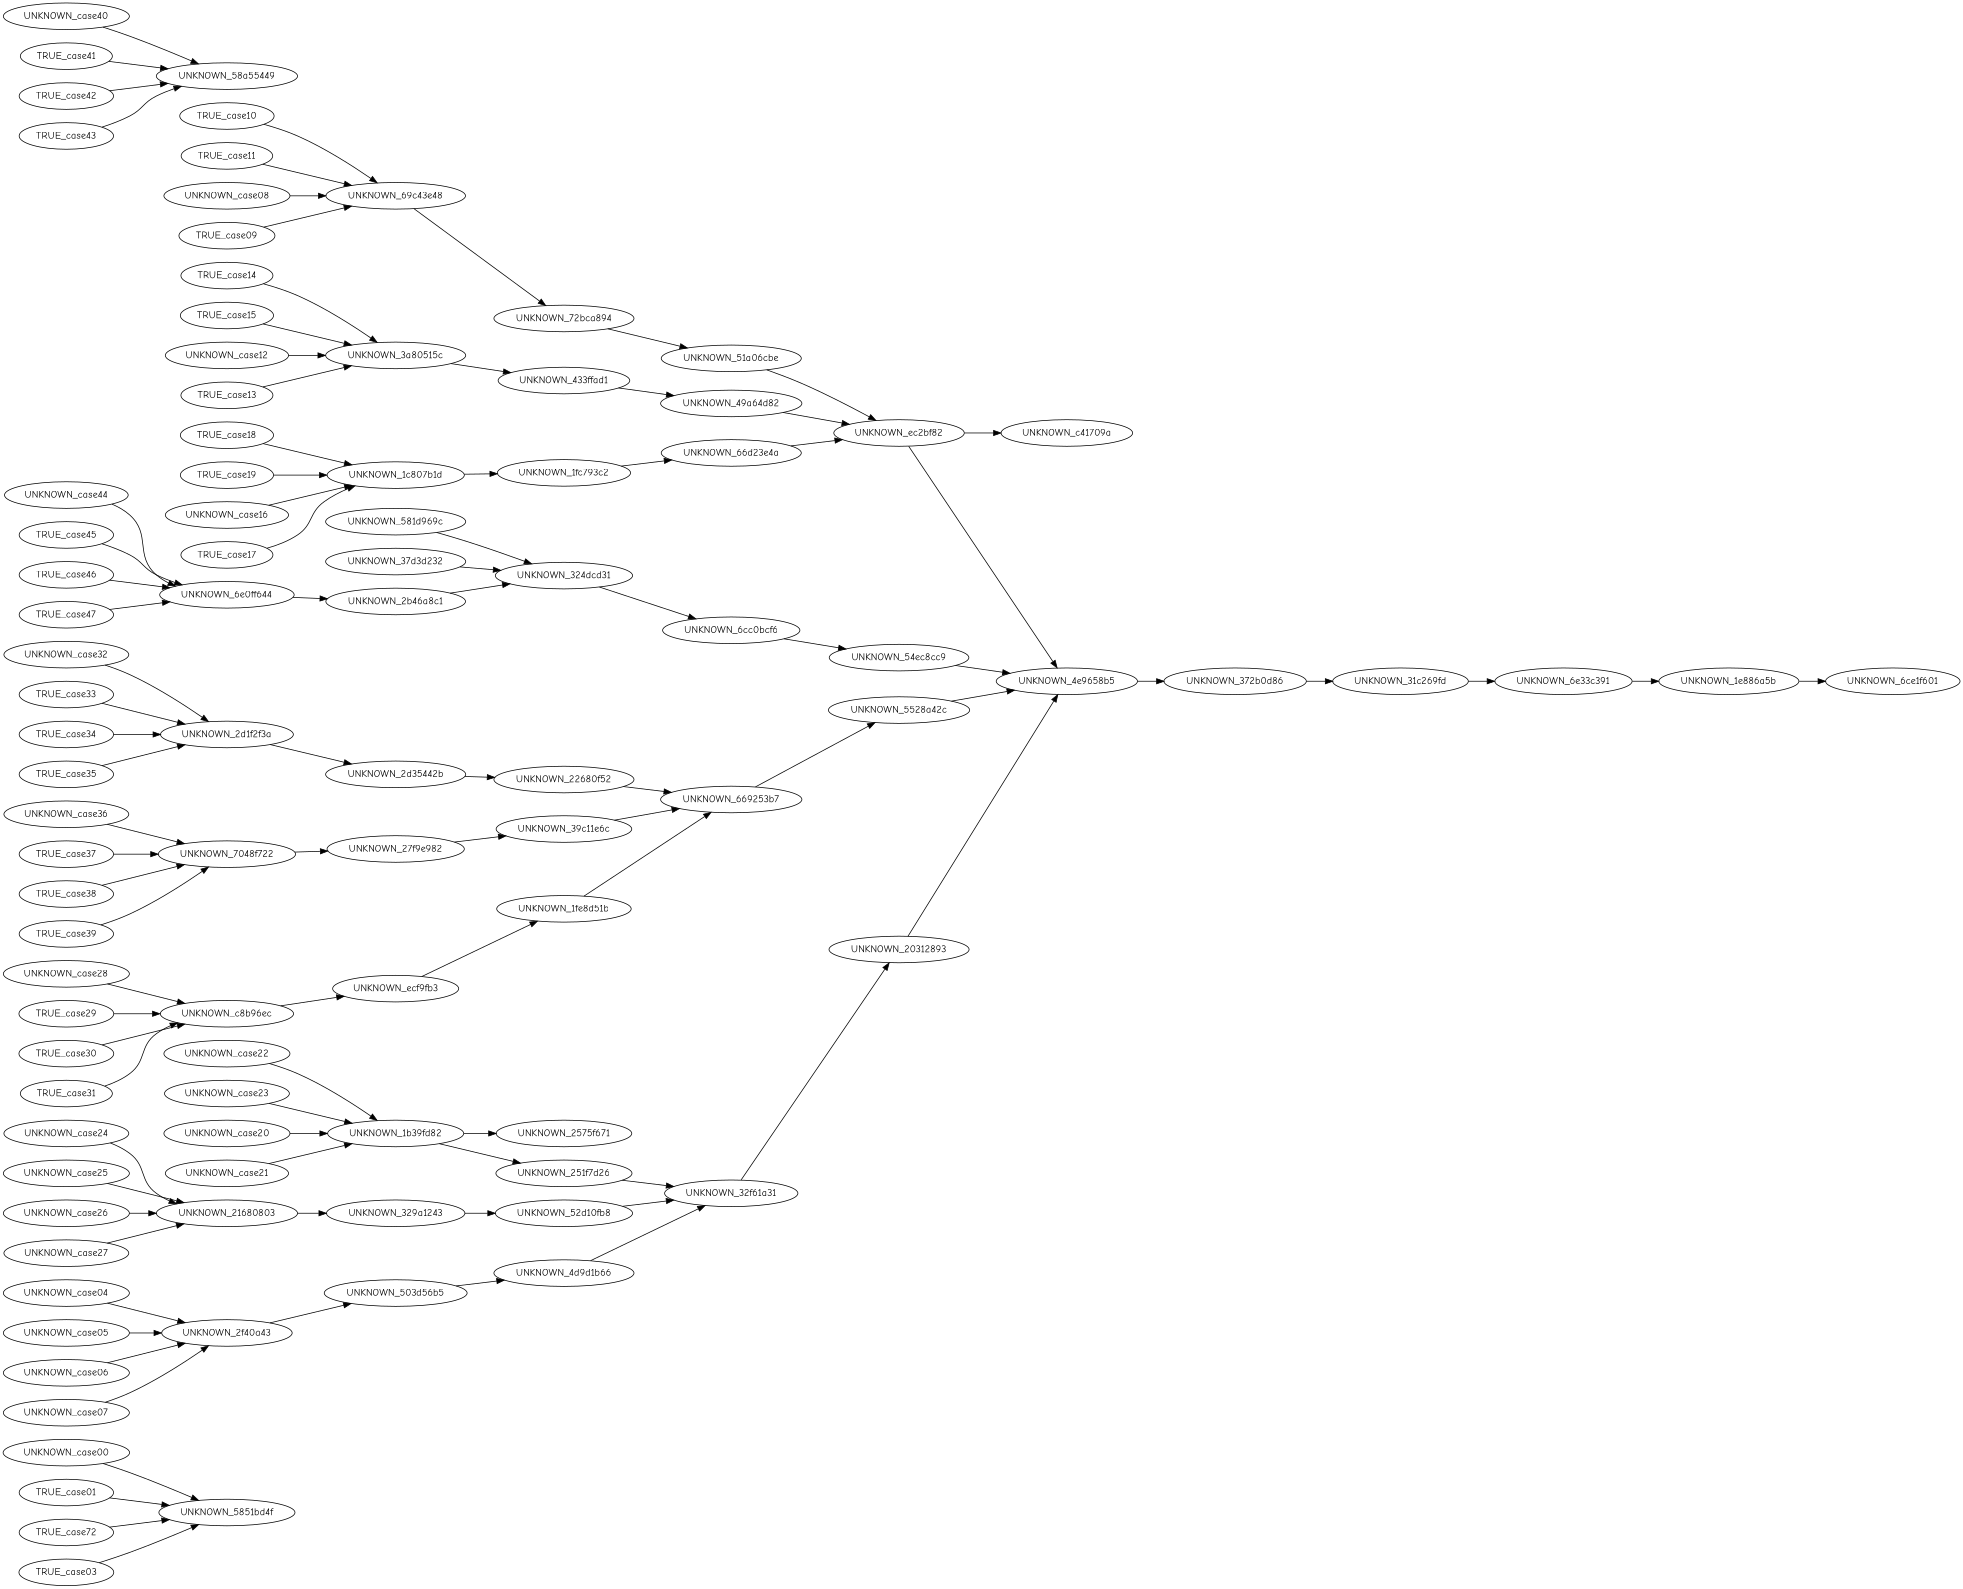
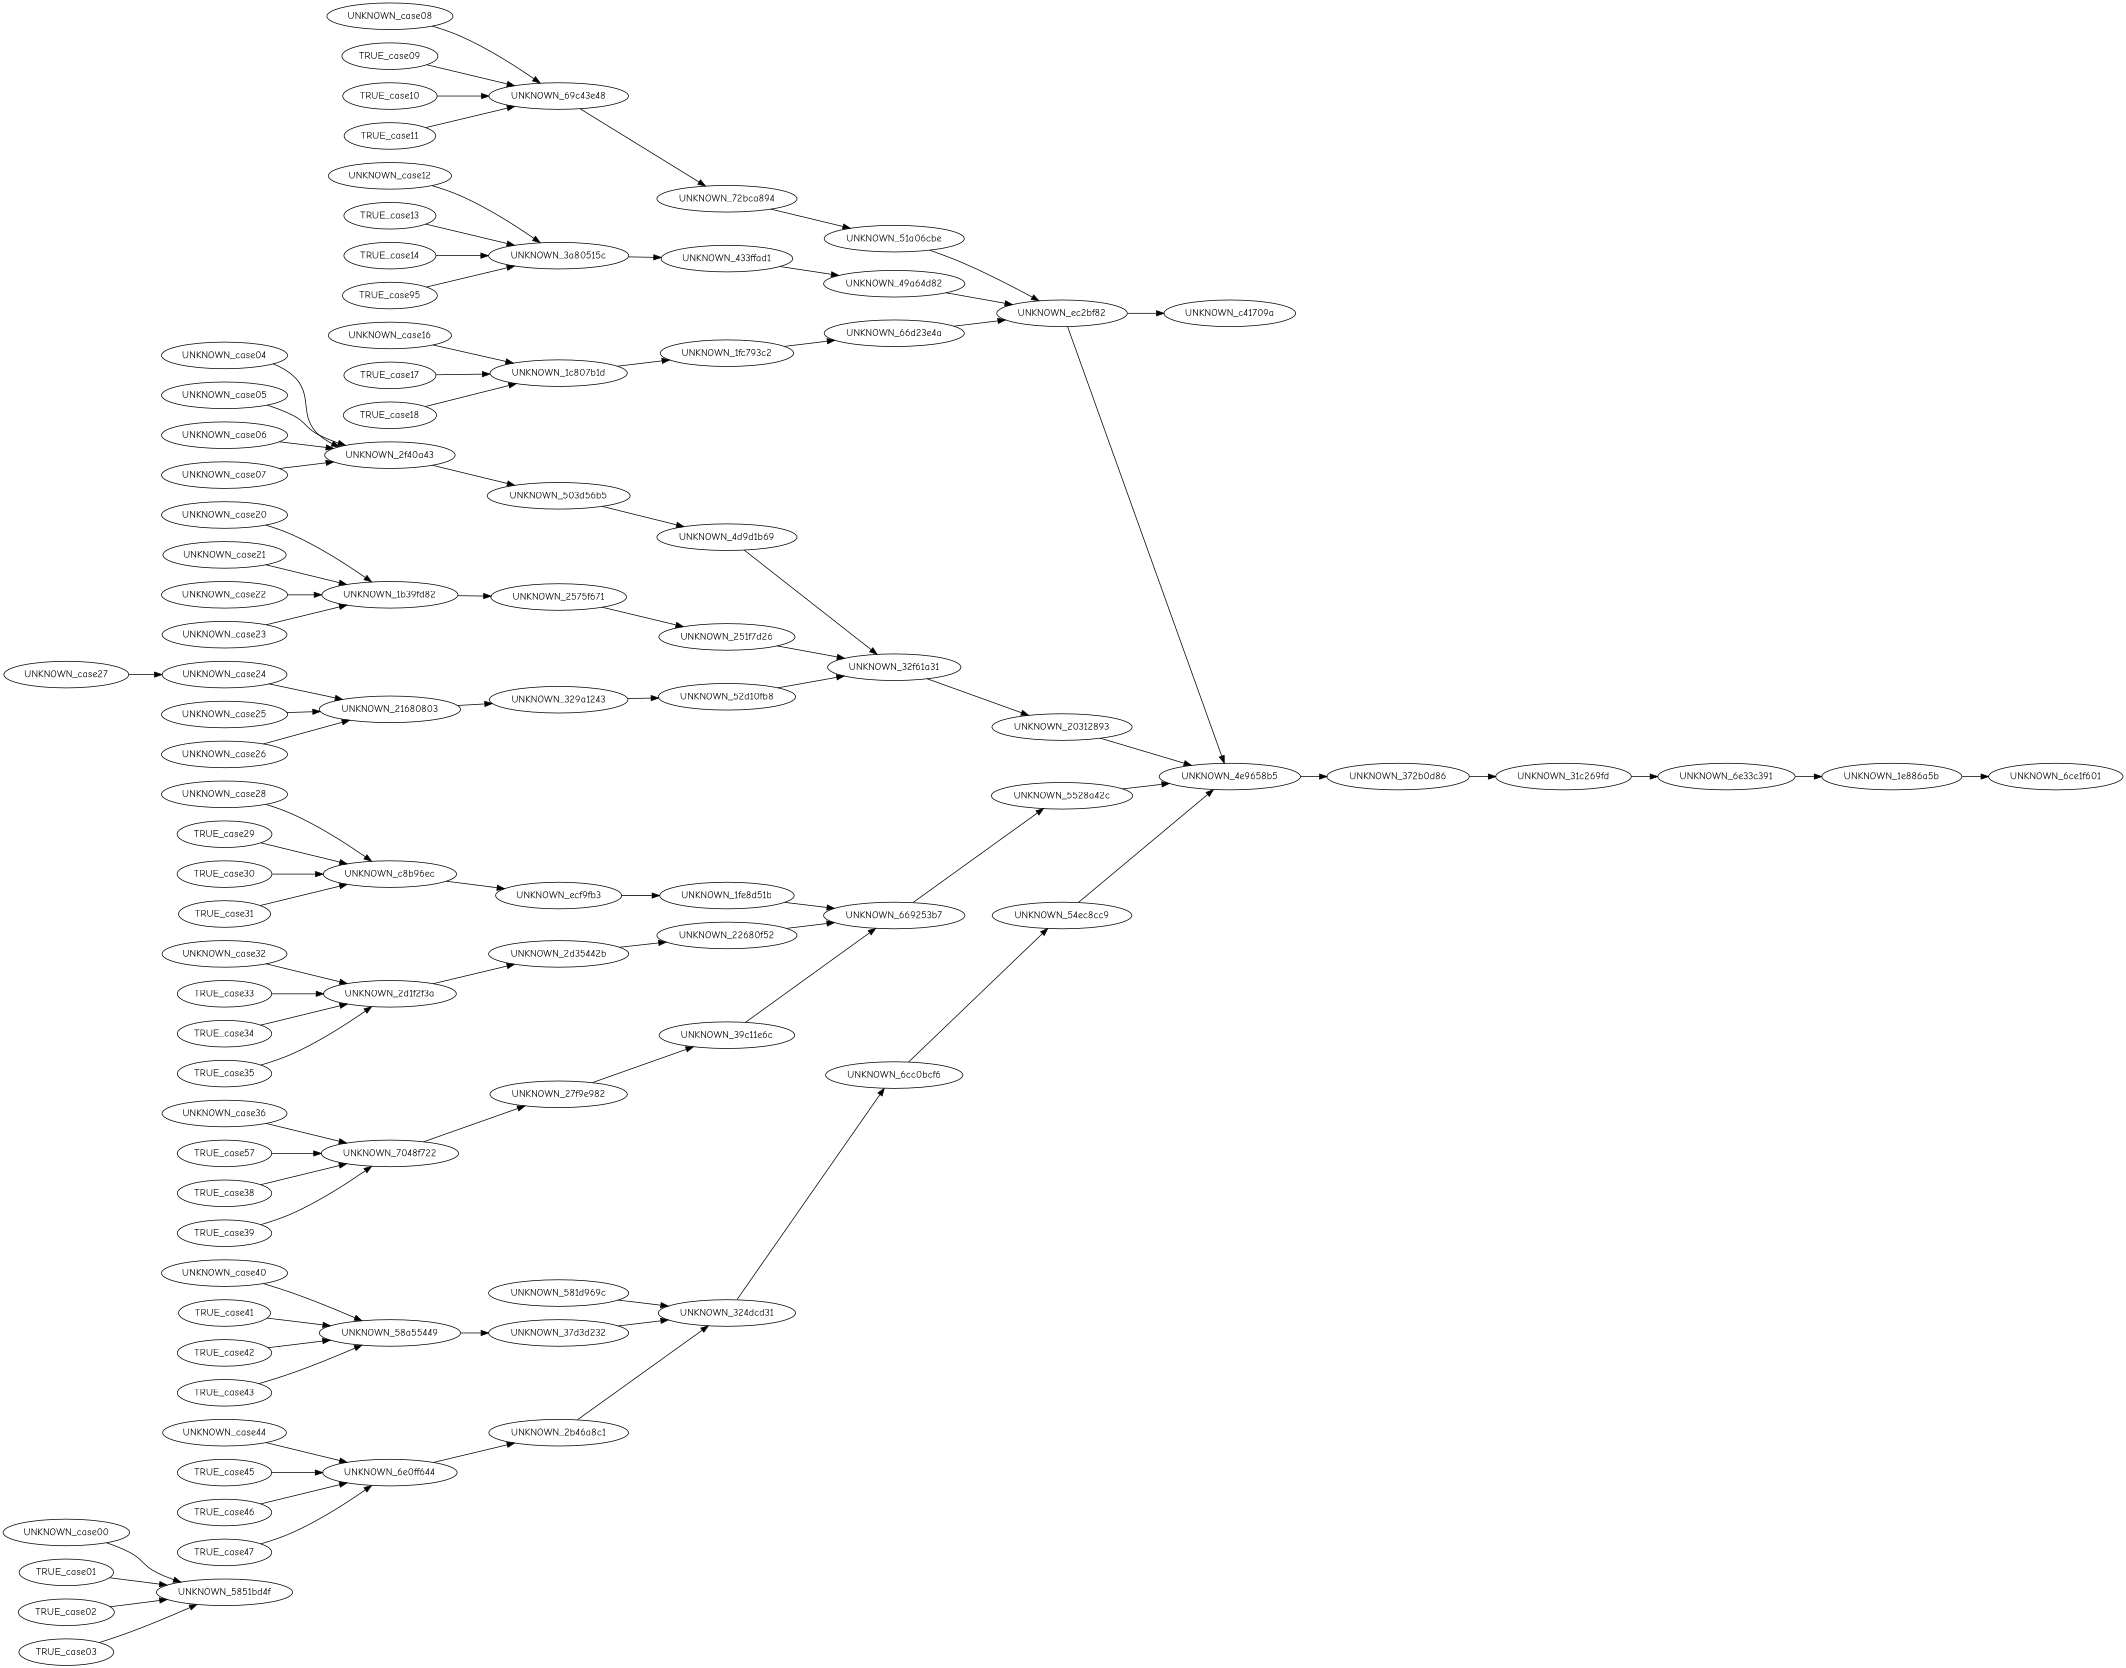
node "TRUE_case15": label "TRUE_case15" -> "TRUE_case95"
node "TRUE_case19": removed
node "TRUE_case37": label "TRUE_case37" -> "TRUE_case57"
edge "UNKNOWN_1b39fd82" -> "UNKNOWN_251f7d26": now "UNKNOWN_2575f671" -> "UNKNOWN_251f7d26"
edge "UNKNOWN_case27" -> "UNKNOWN_21680803": now "UNKNOWN_case27" -> "UNKNOWN_case24"
node "UNKNOWN_4d9d1b66": label "UNKNOWN_4d9d1b66" -> "UNKNOWN_4d9d1b69"
edge "UNKNOWN_58a55449" -> "UNKNOWN_37d3d232": added
node "TRUE_case72": label "TRUE_case72" -> "TRUE_case02"
